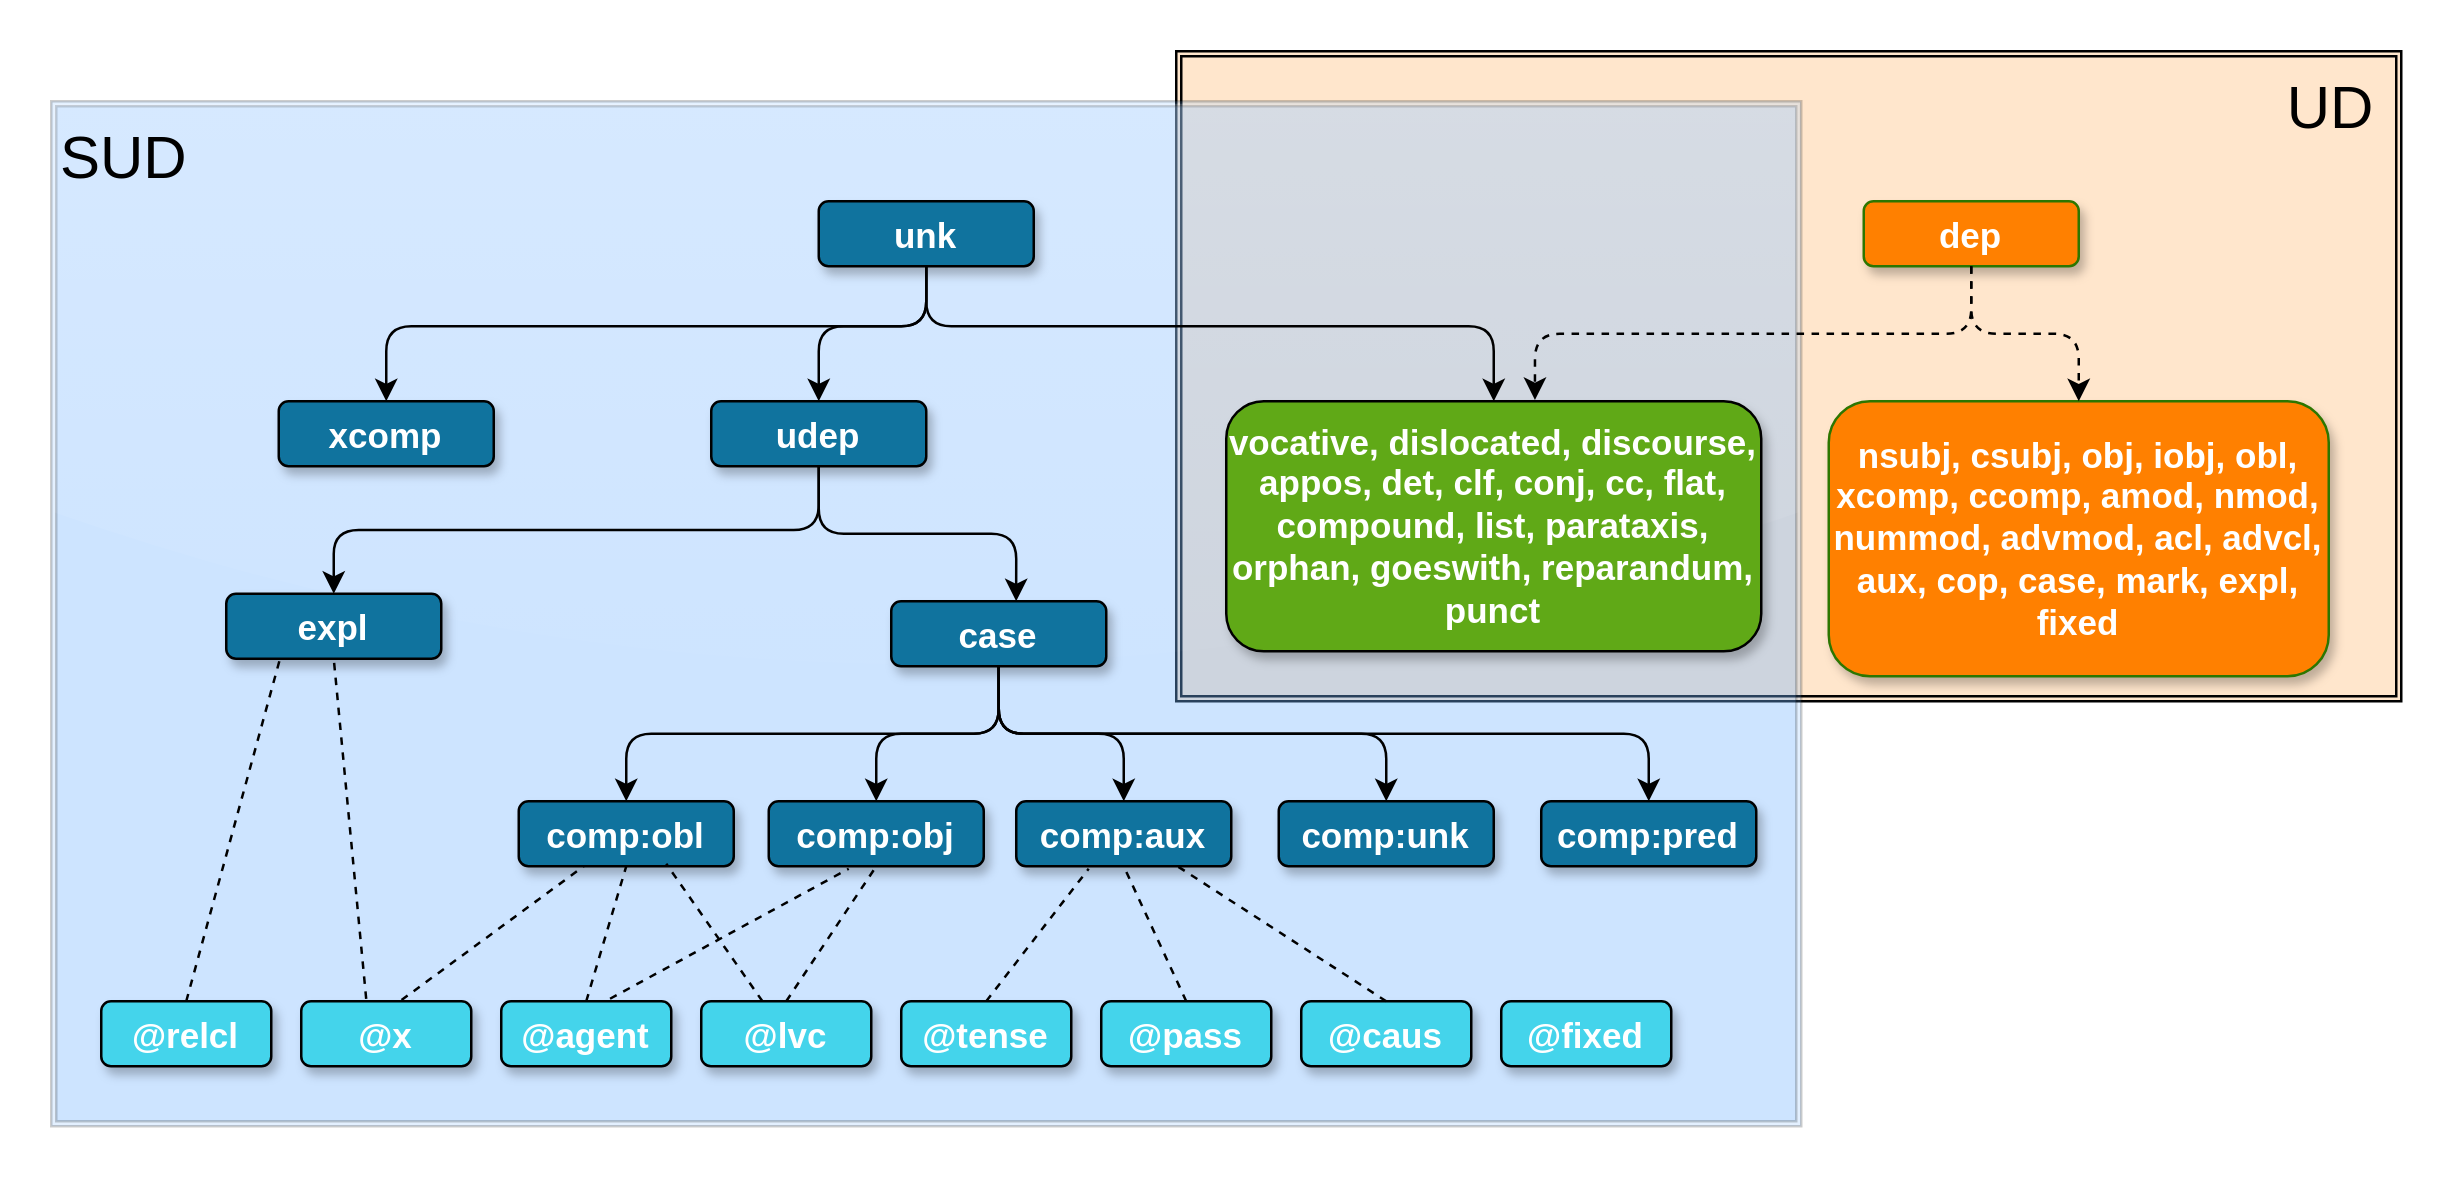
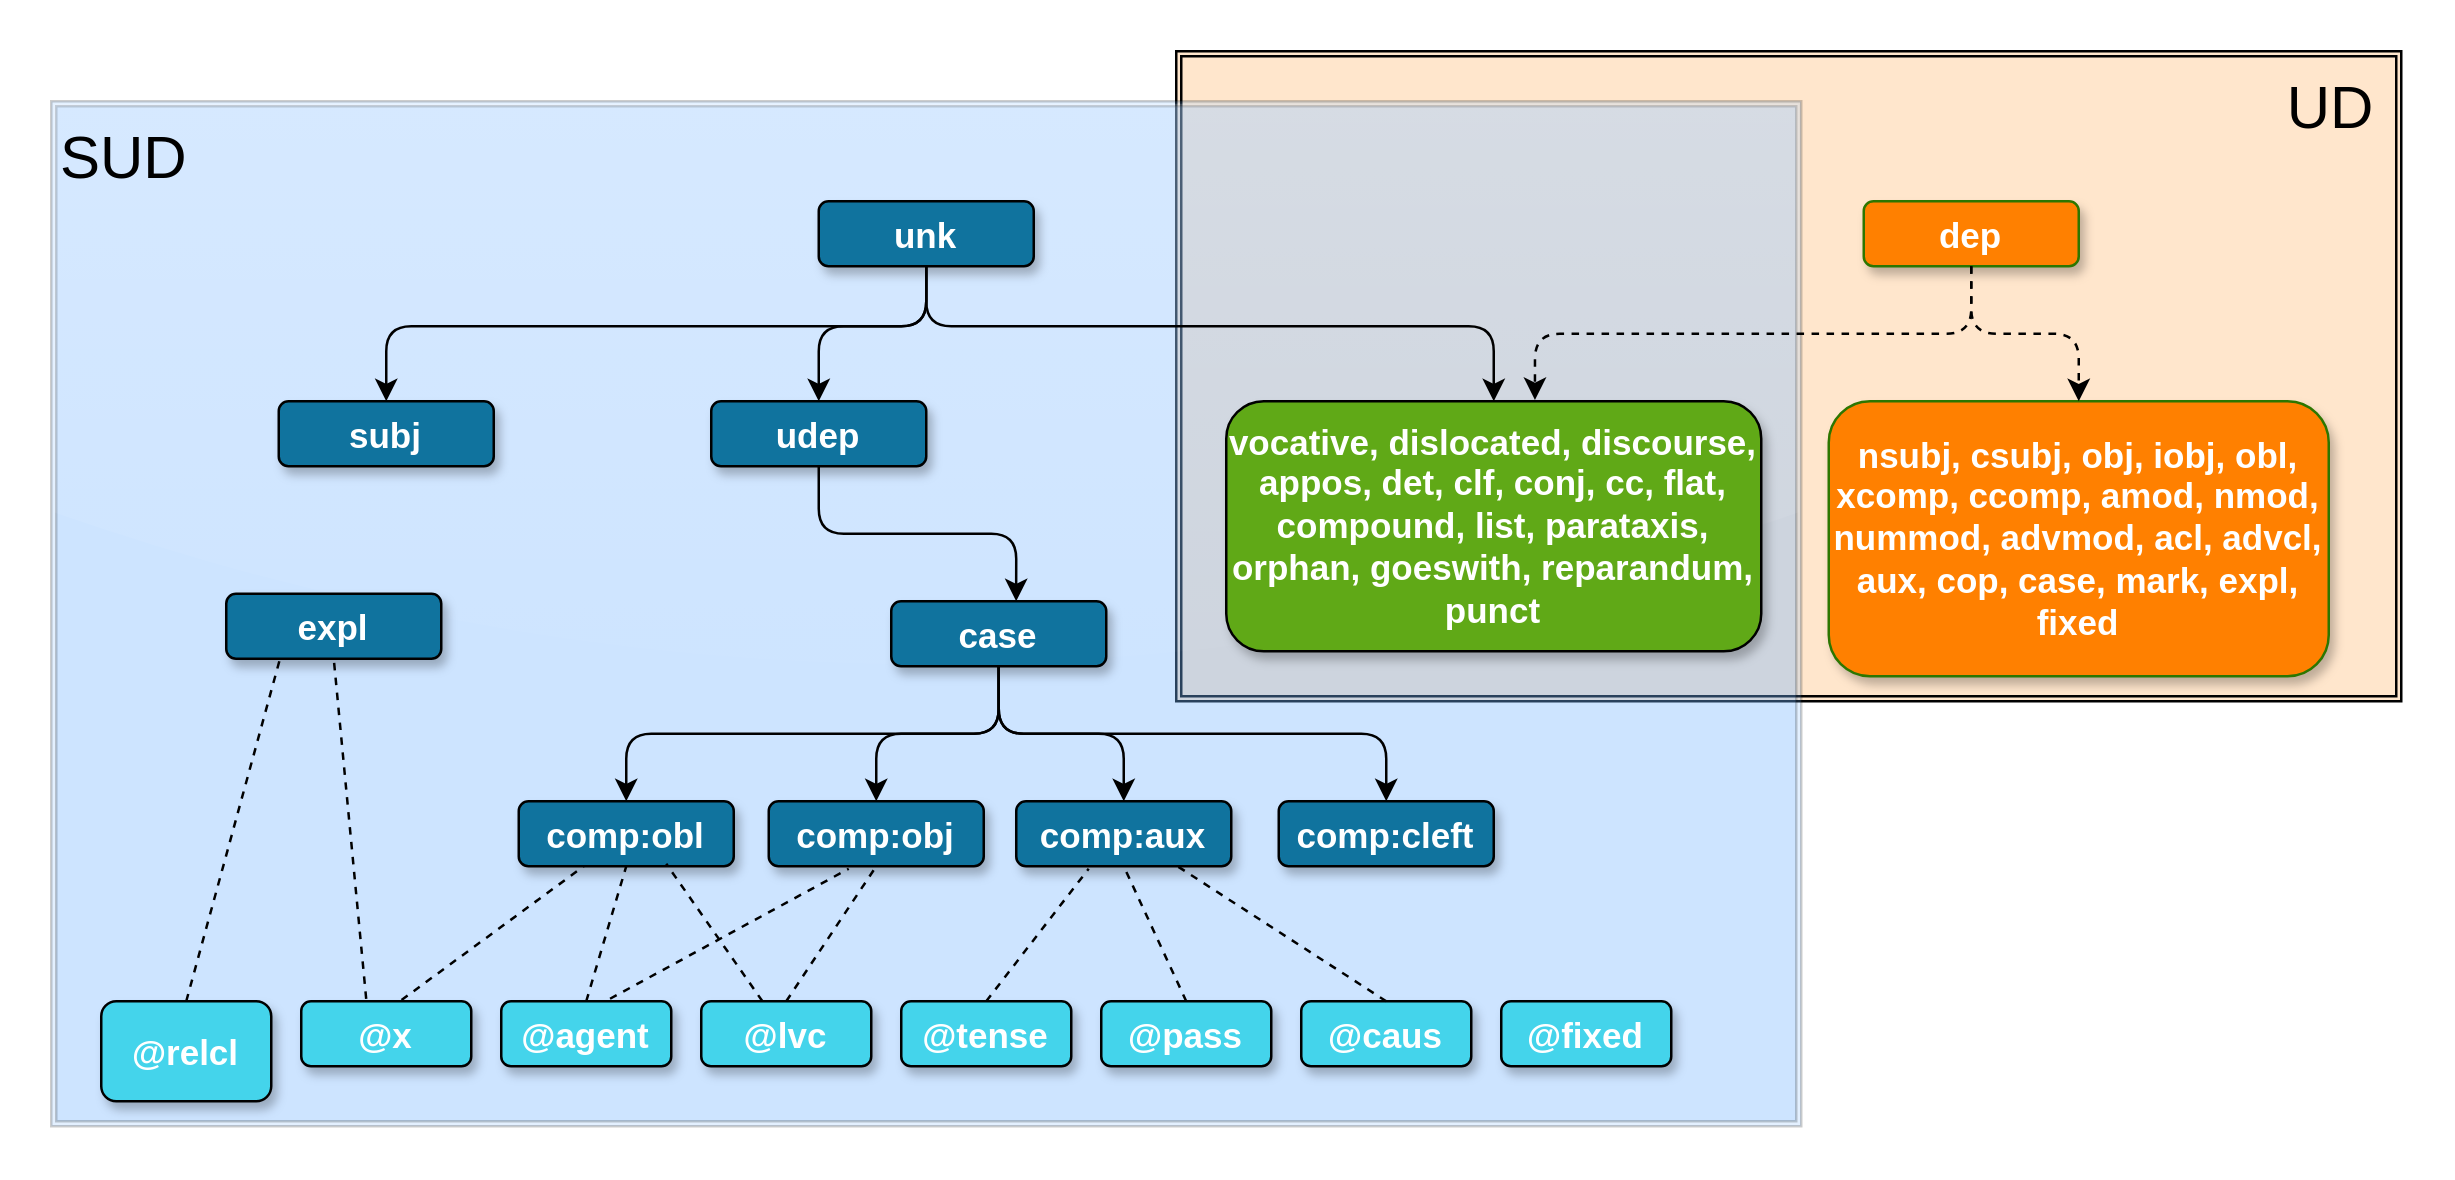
node "xcomp": label "xcomp" -> "subj"
edge "udep" -> "expl": removed
edge "case" -> "comp:pred": removed
node "comp:pred": removed
node "comp:unk": label "comp:unk" -> "comp:cleft"
node "@relcl": size 170x65 -> 170x100
